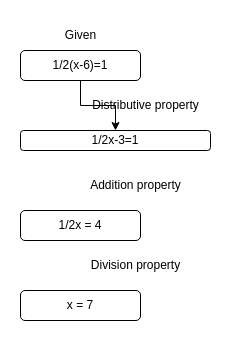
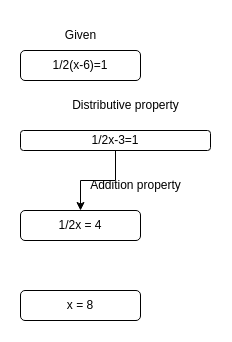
edge "1/2(x-6)=1" -> "1/2x-3=1": removed
node "Distributive property": moved (146, 106) -> (126, 106)
edge "1/2x-3=1" -> "1/2x = 4": added
node "Division property": removed
node "x = 7": label "x = 7" -> "x = 8"
